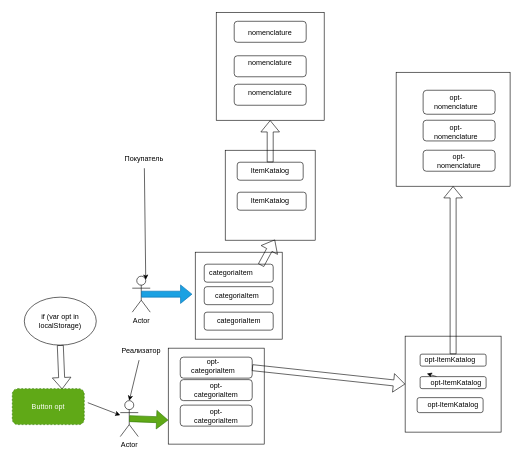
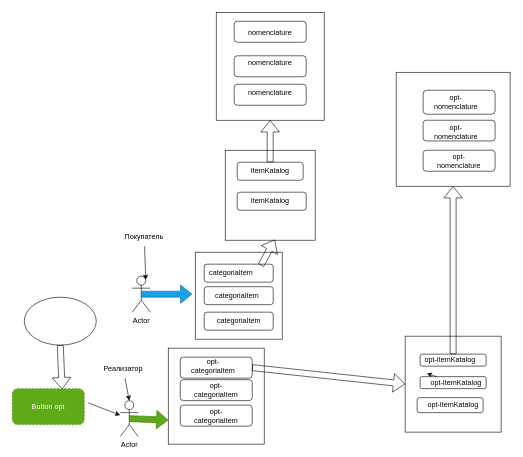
node "Покупатель": moved (144, 159) -> (144, 237)
node "if (var opt in localStorage)": removed
node "Реализатор": moved (141, 351) -> (123, 369)
